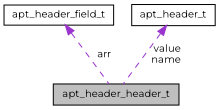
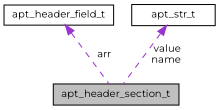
node "apt_header_t": label "apt_header_t" -> "apt_str_t"
node "apt_header_header_t": label "apt_header_header_t" -> "apt_header_section_t"
